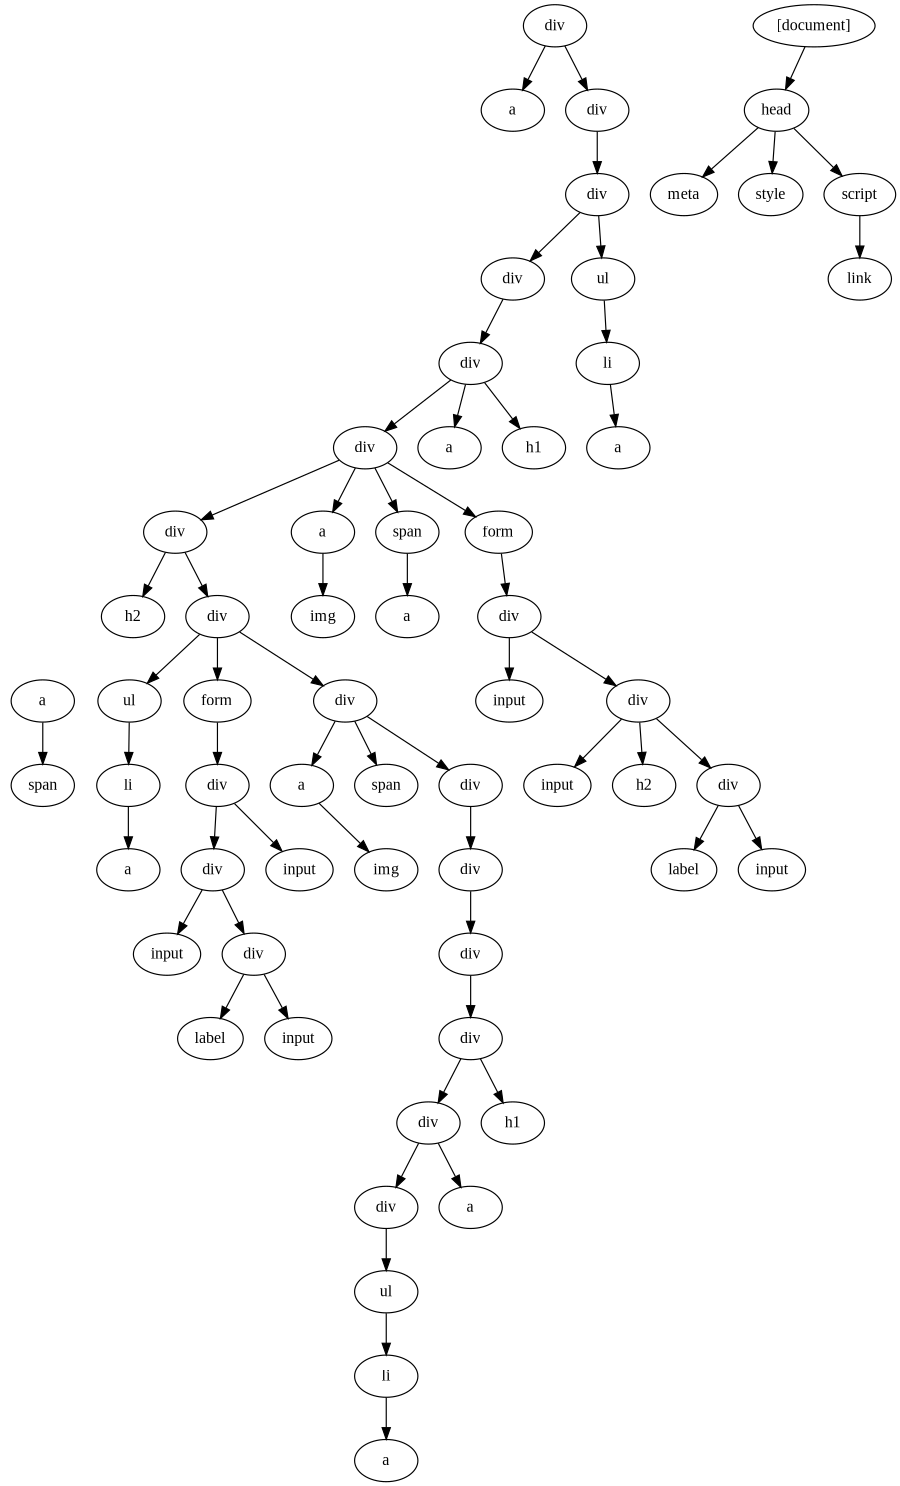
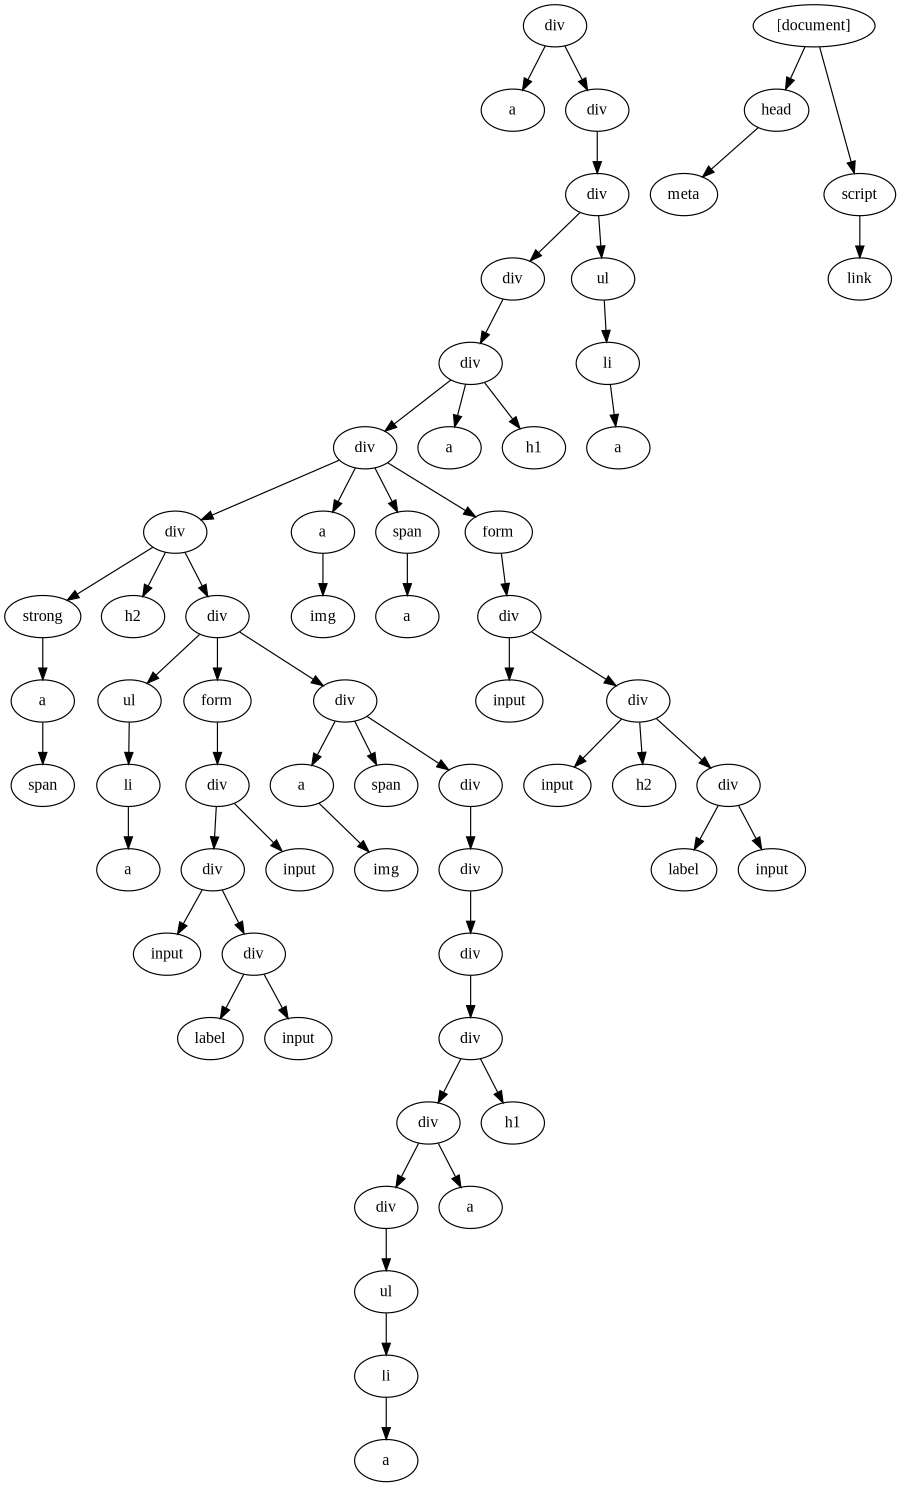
edge "head" -> "script": now "[document]" -> "script"
node "style": removed
node "strong": added
